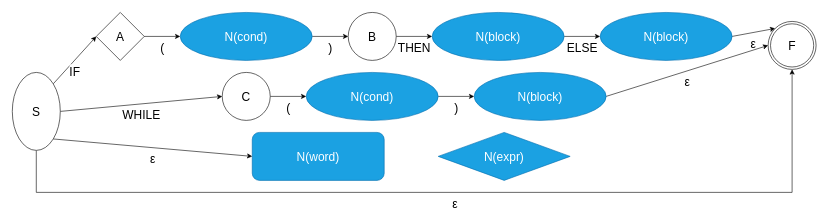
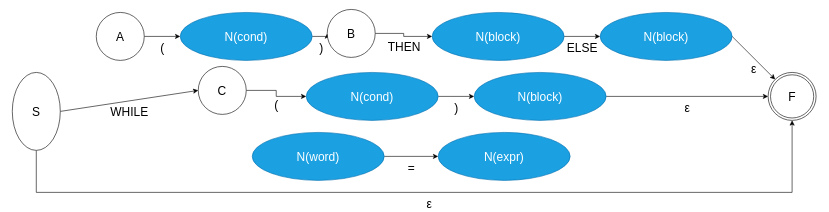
node "A": shape diamond -> ellipse
node "B": moved (372, 36) -> (351, 33)
node "F": moved (792, 45) -> (792, 96)
edge "S" -> "A": removed, label "IF"
node "C": moved (246, 96) -> (222, 90)
edge "S" -> "N(word)": removed, label "ε"
node "N(word)": shape rounded rectangle -> ellipse
edge "N(word)" -> "N(expr)": added, label "="
node "N(expr)": shape diamond -> ellipse
